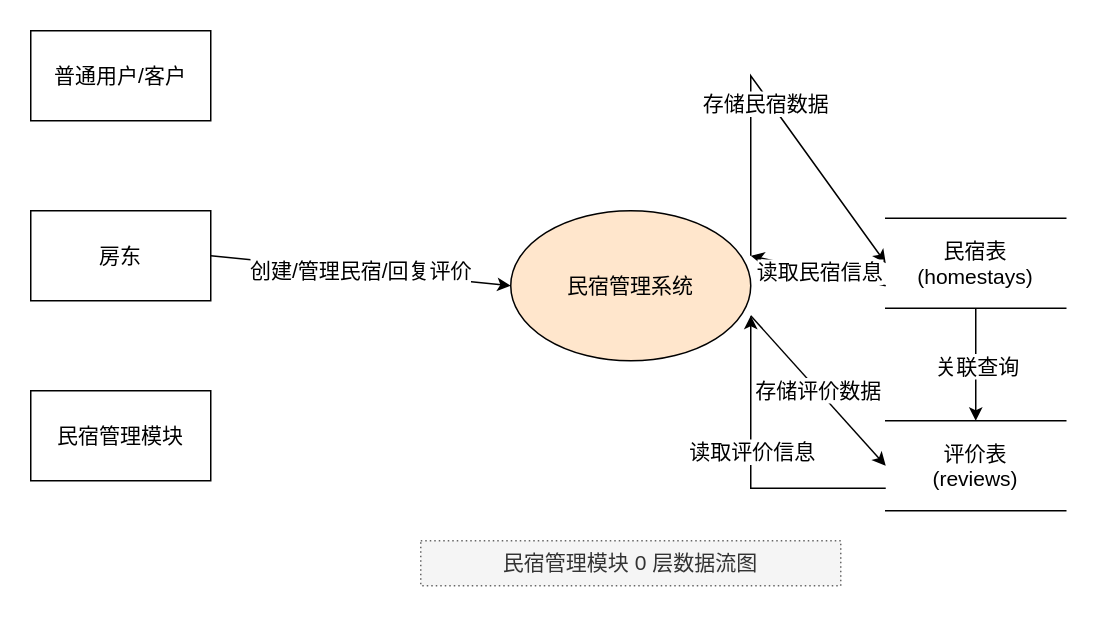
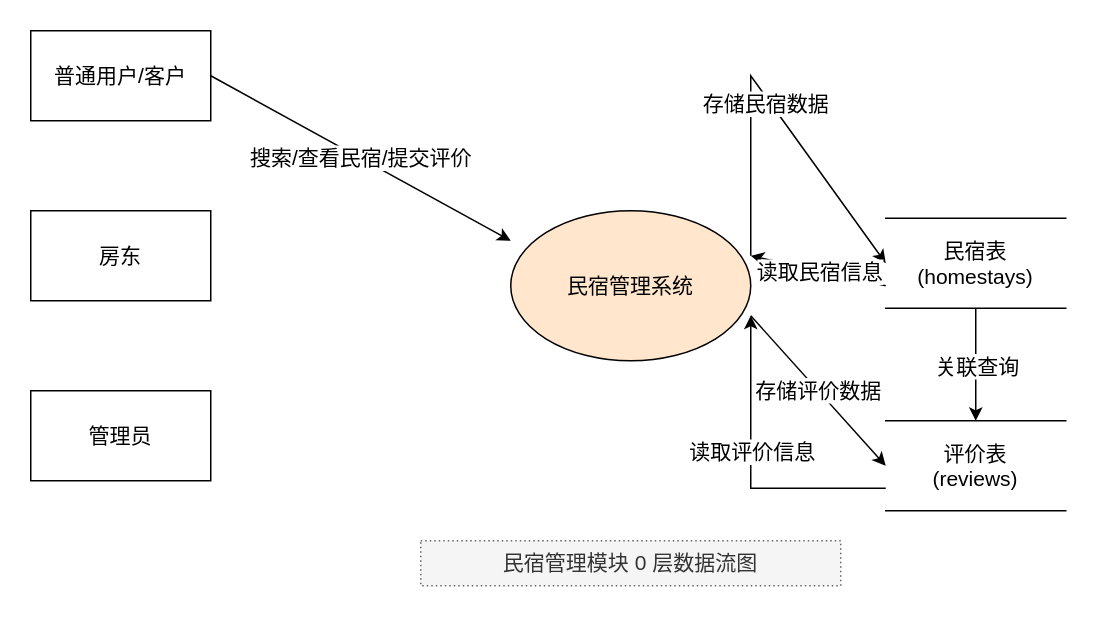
edge "普通用户/客户" -> "民宿管理系统": added, label "搜索/查看民宿/提交评价"
edge "房东" -> "民宿管理系统": removed, label "创建/管理民宿/回复评价"
node "民宿管理模块": label "民宿管理模块" -> "管理员"
